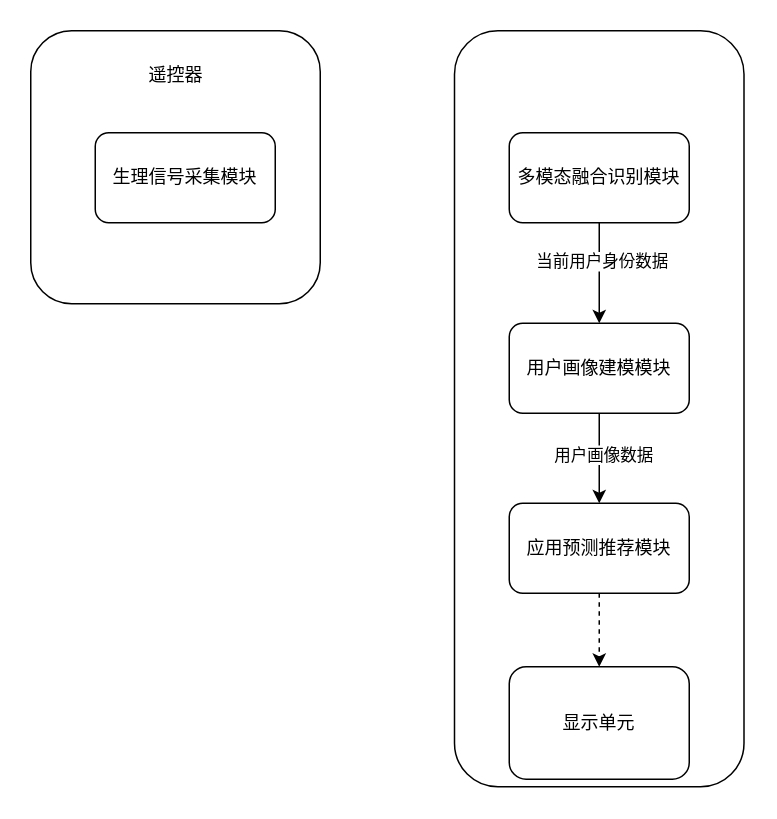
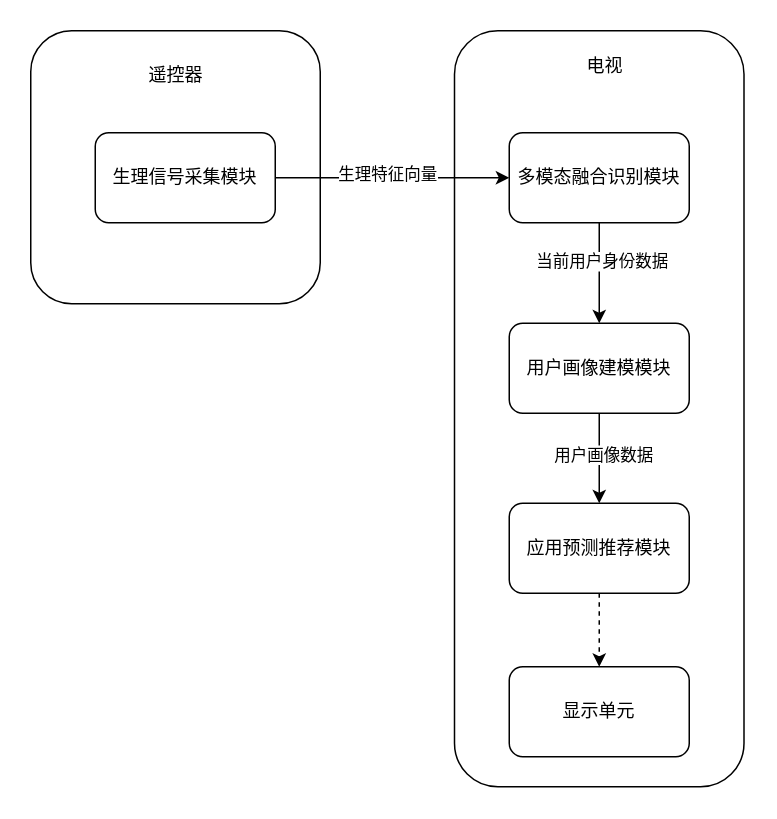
node "电视": added
edge "生理信号采集模块" -> "多模态融合识别模块": added, label "生理特征向量"
node "显示单元": size 180x113 -> 180x90
